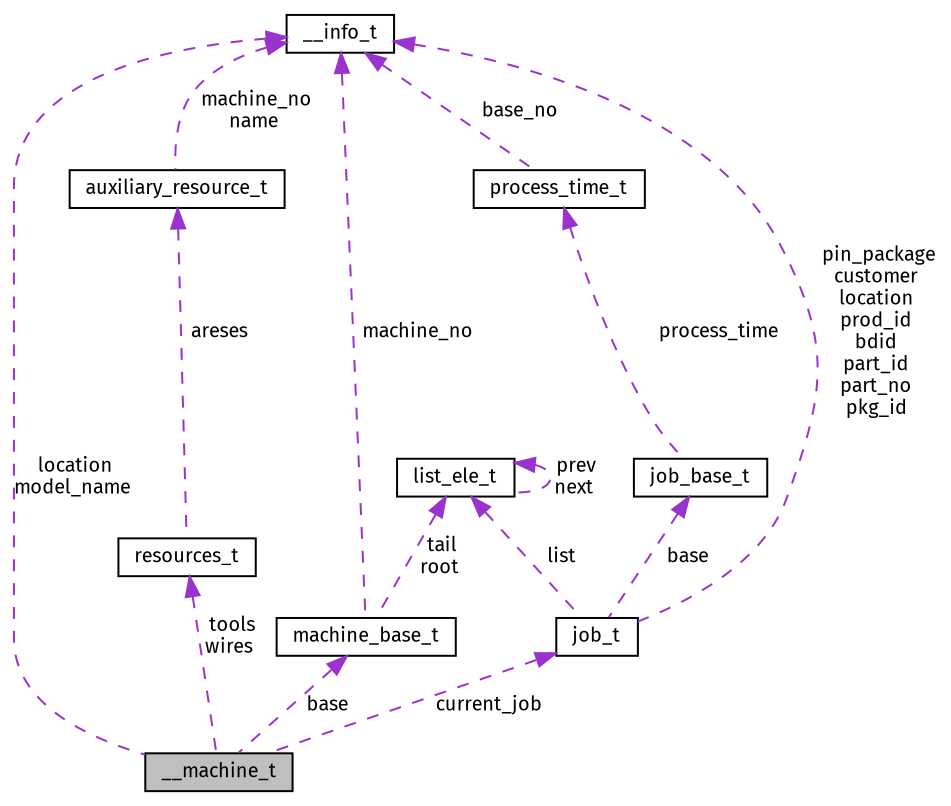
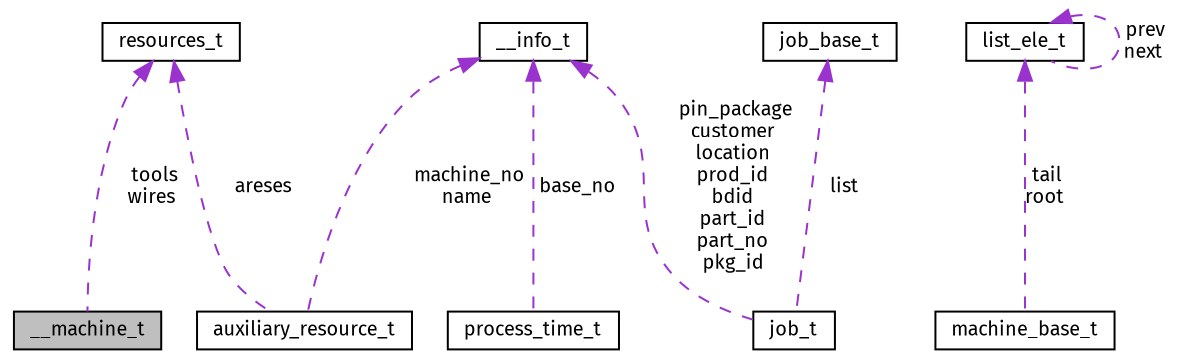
edge "machine_base_t" -> "__info_t": removed, label "machine_no"
edge "__machine_t" -> "__info_t": removed, label "location model_name"
edge "job_base_t" -> "process_time_t": removed, label "process_time"
edge "resources_t" -> "auxiliary_resource_t": reversed
edge "job_t" -> "job_base_t": label " base" -> " list"
edge "job_t" -> "list_ele_t": removed, label "list"
edge "__machine_t" -> "job_t": removed, label "current_job"
edge "__machine_t" -> "machine_base_t": removed, label "base"
